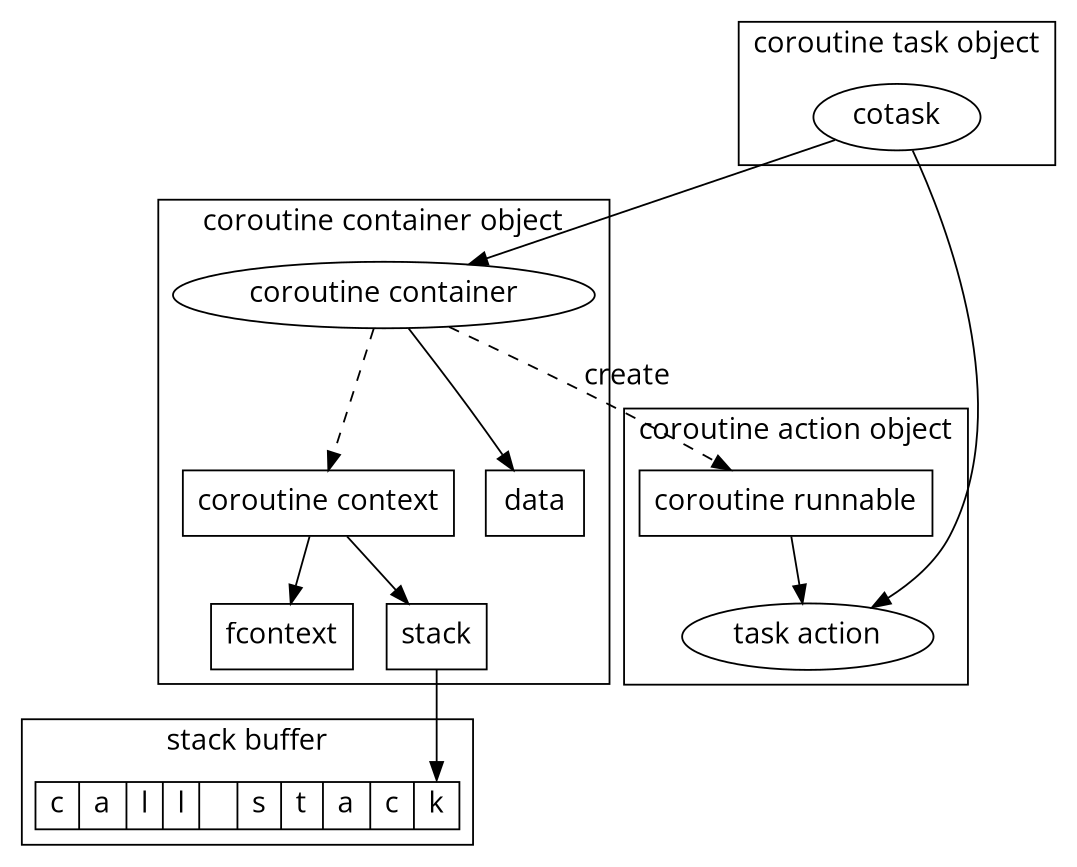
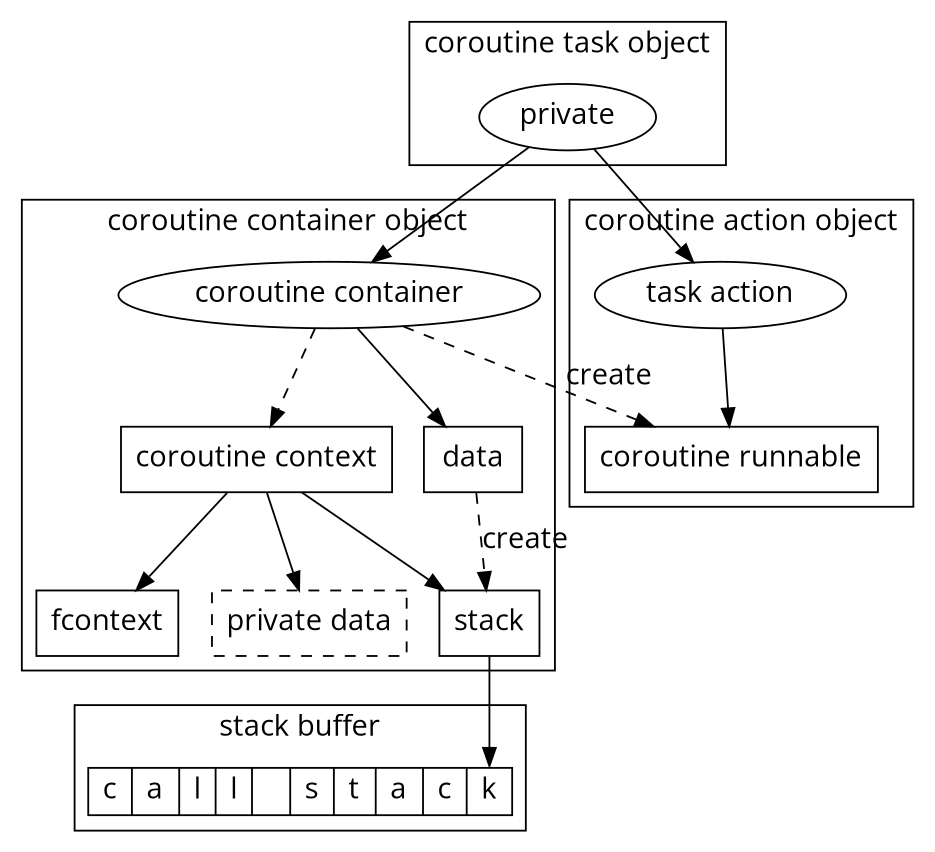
node "cotask": label "cotask" -> "private"
edge "data" -> "stack": added, label "create"
edge "coroutine runnable" -> "task action": reversed
node "private data": added
